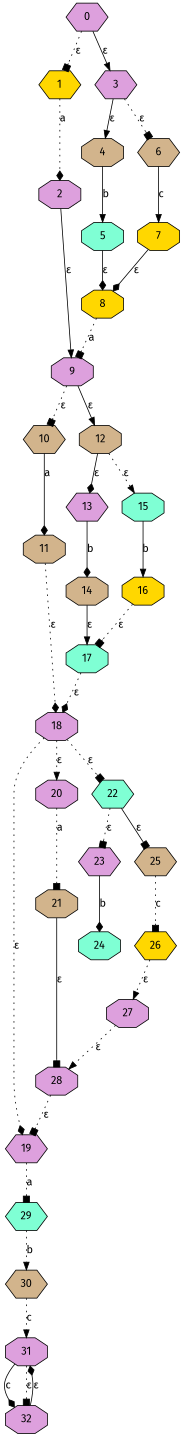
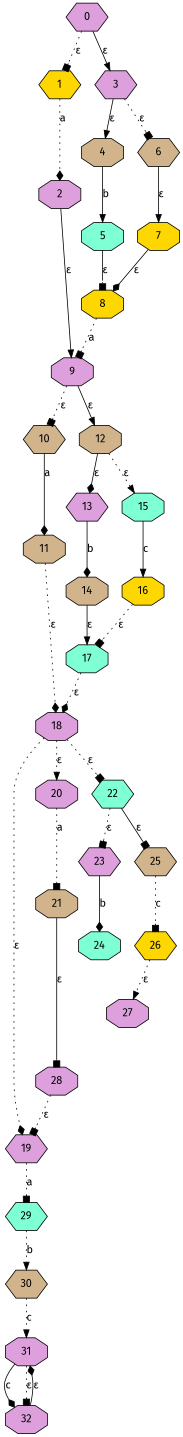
edge "6" -> "7": label "c" -> "ε"
edge "5" -> "8": arrowhead diamond -> box
edge "15" -> "16": label "b" -> "c"
edge "27" -> "28": removed, label "ε"
